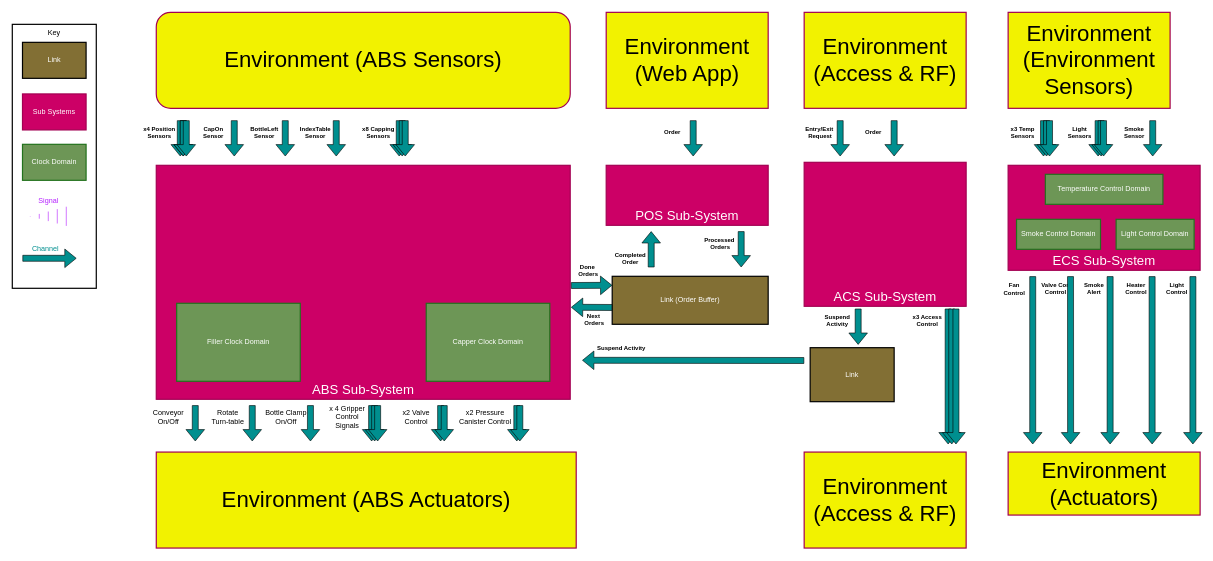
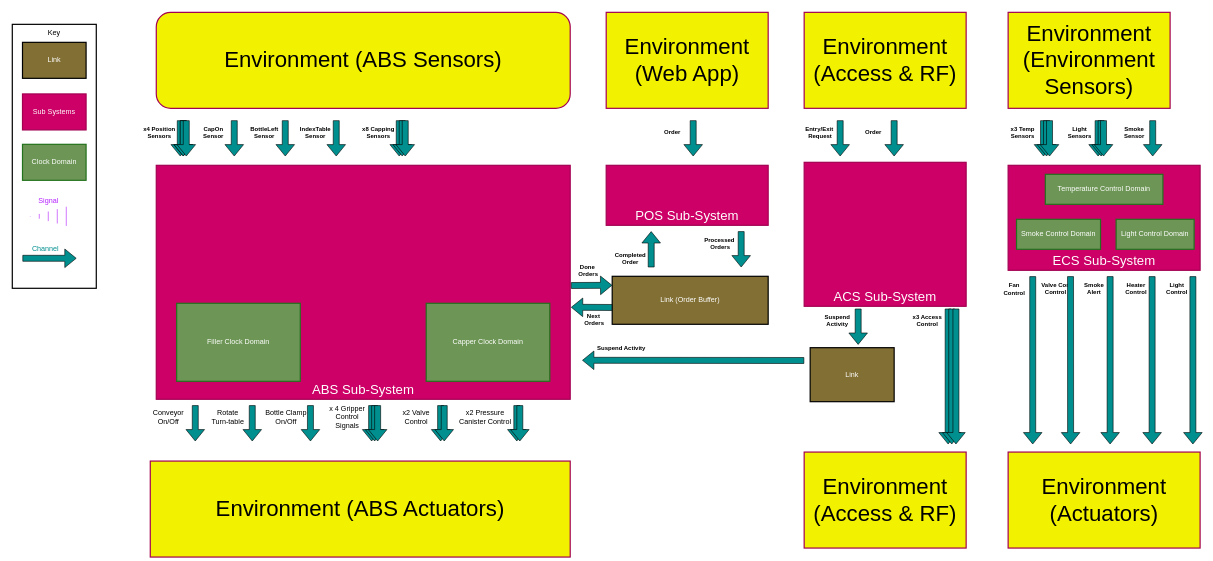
node "Environment (Actuators)": size 192x63 -> 192x96
node "Environment (ABS Actuators)": moved (366, 500) -> (360, 509)
